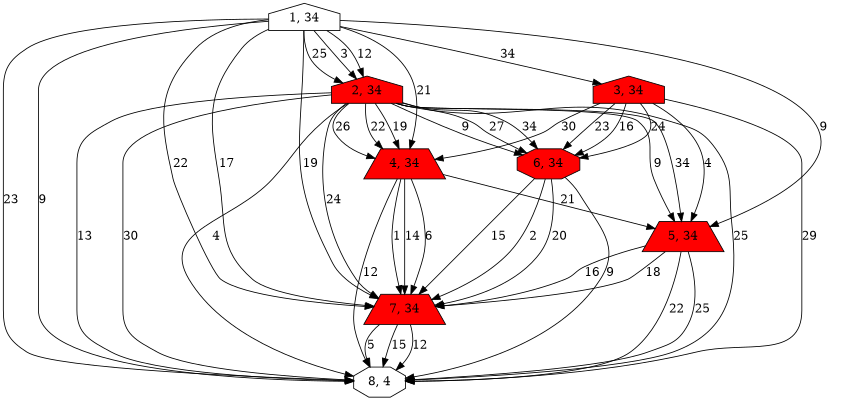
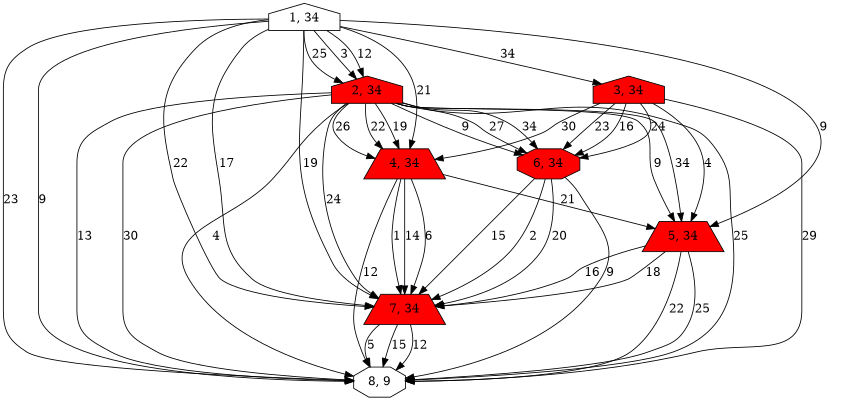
node "8, 4": label "8, 4" -> "8, 9"
